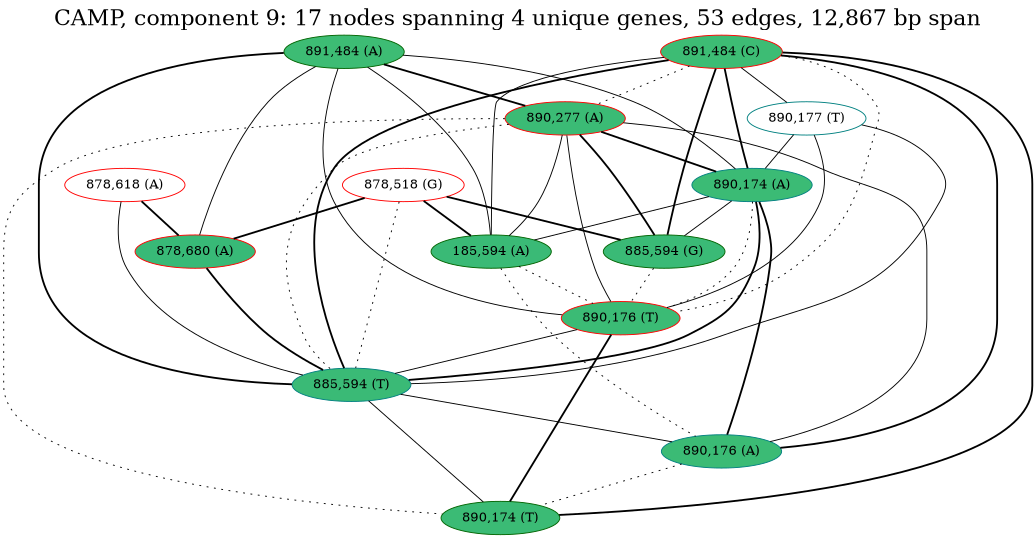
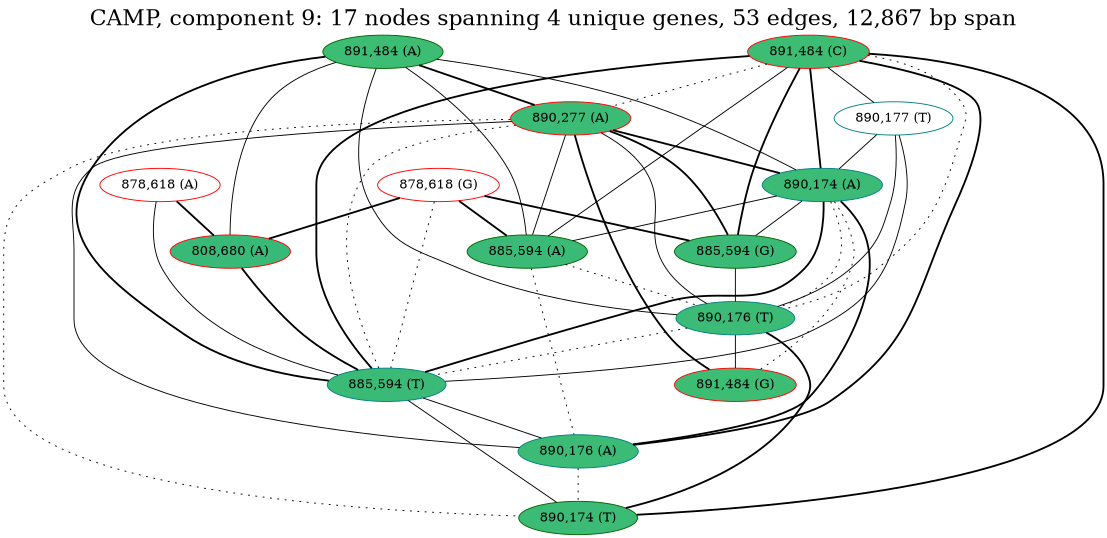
node "878,518 (G)": label "878,518 (G)" -> "878,618 (G)"
node "878,680 (A)": label "878,680 (A)" -> "808,680 (A)"
node "185,594 (A)": label "185,594 (A)" -> "885,594 (A)"
edge "885,594 (G)" -- "890,176 (T)": style dotted -> solid
node "890,176 (T)": color red -> teal
edge "890,176 (T)" -- "885,594 (T)": style solid -> dotted
node "891,484 (G)": added
